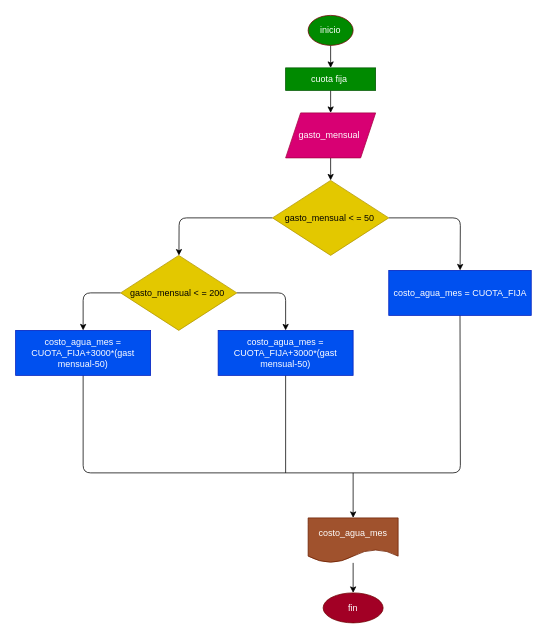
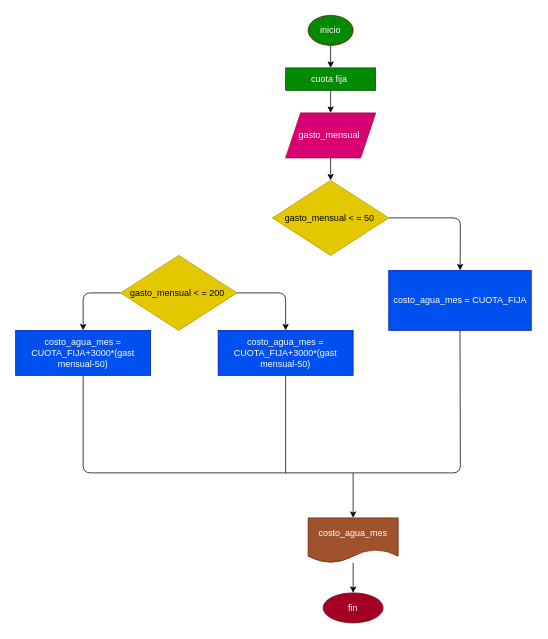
edge "gasto_mensual < = 50" -> "gasto_mensual < = 200": removed
node "costo_agua_mes = CUOTA_FIJA": size 143x45 -> 143x60
